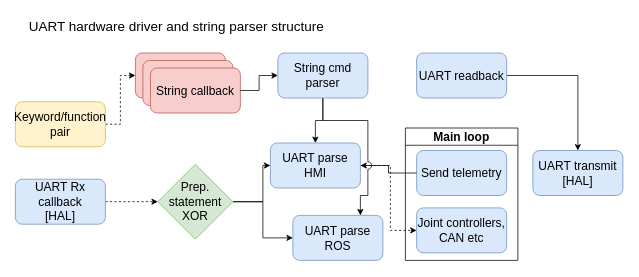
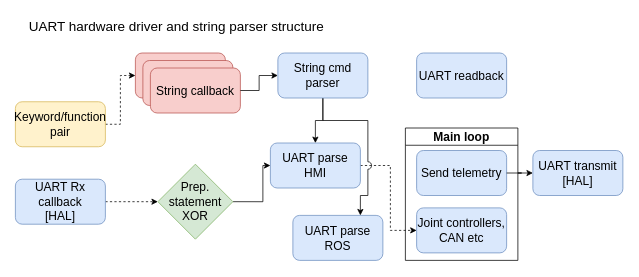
edge "UART readback" -> "UART transmit [HAL]": removed
edge "Send telemetry" -> "UART parse HMI": now "Send telemetry" -> "UART transmit [HAL]"
edge "Prep. statement XOR" -> "UART parse ROS": removed
